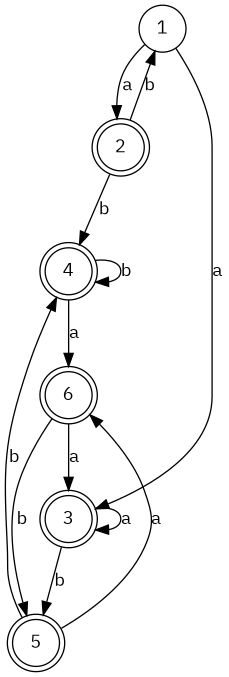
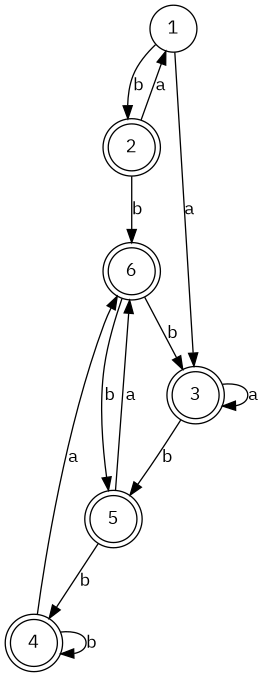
edge "1" -> "2": label "a" -> "b"
edge "2" -> "1": label "b" -> "a"
edge "2" -> "4": now "2" -> "6"
edge "6" -> "3": label "a" -> "b"
